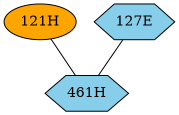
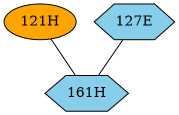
node "461H": label "461H" -> "161H"
